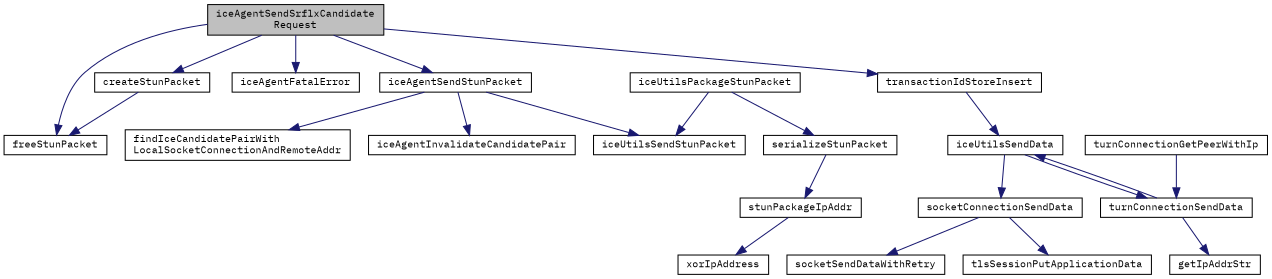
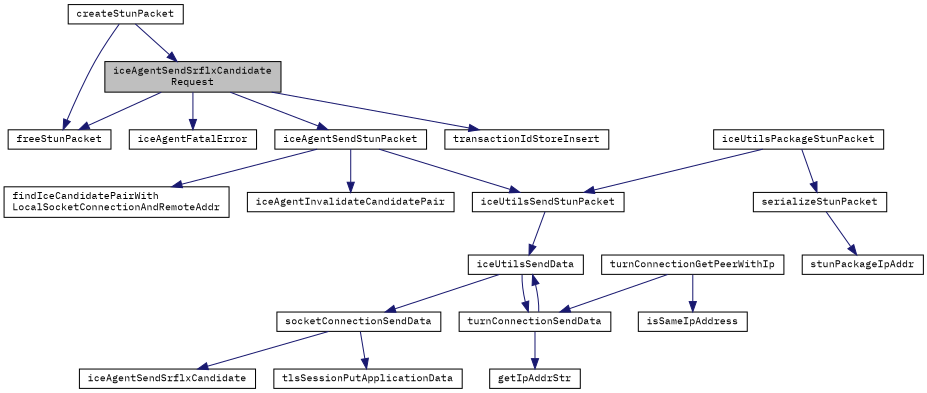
edge "iceAgentSendSrflxCandidate Request" -> "createStunPacket": reversed
edge "transactionIdStoreInsert" -> "iceUtilsSendData": now "iceUtilsSendStunPacket" -> "iceUtilsSendData"
node "xorIpAddress": removed
node "socketSendDataWithRetry": label "socketSendDataWithRetry" -> "iceAgentSendSrflxCandidate"
node "isSameIpAddress": added
